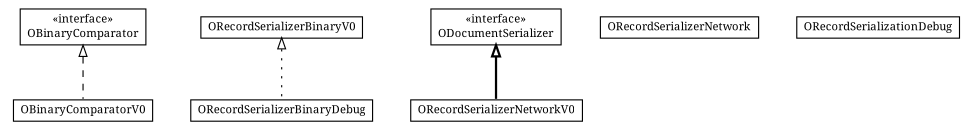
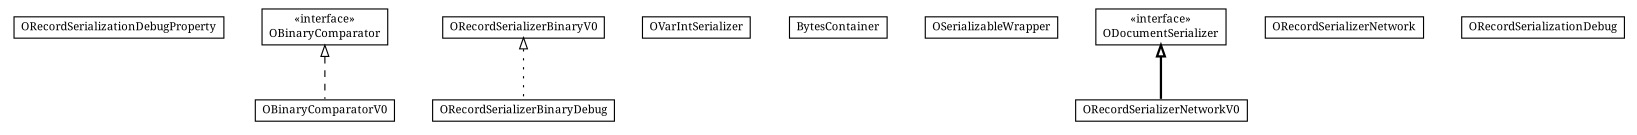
node "ORecordSerializationDebugProperty": added
node "OVarIntSerializer": added
node "BytesContainer": added
node "OSerializableWrapper": added
